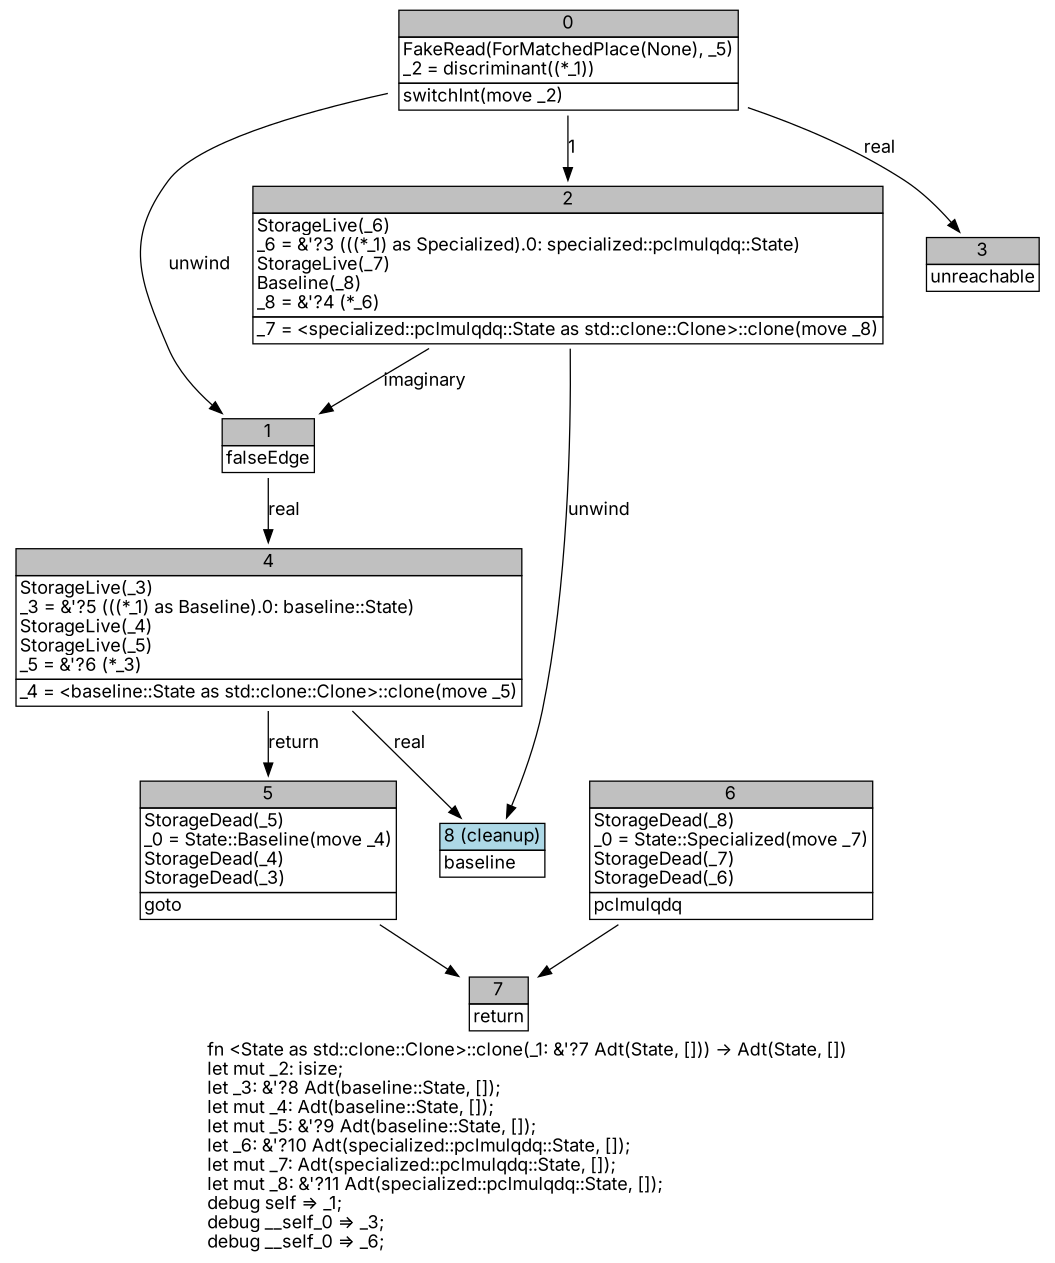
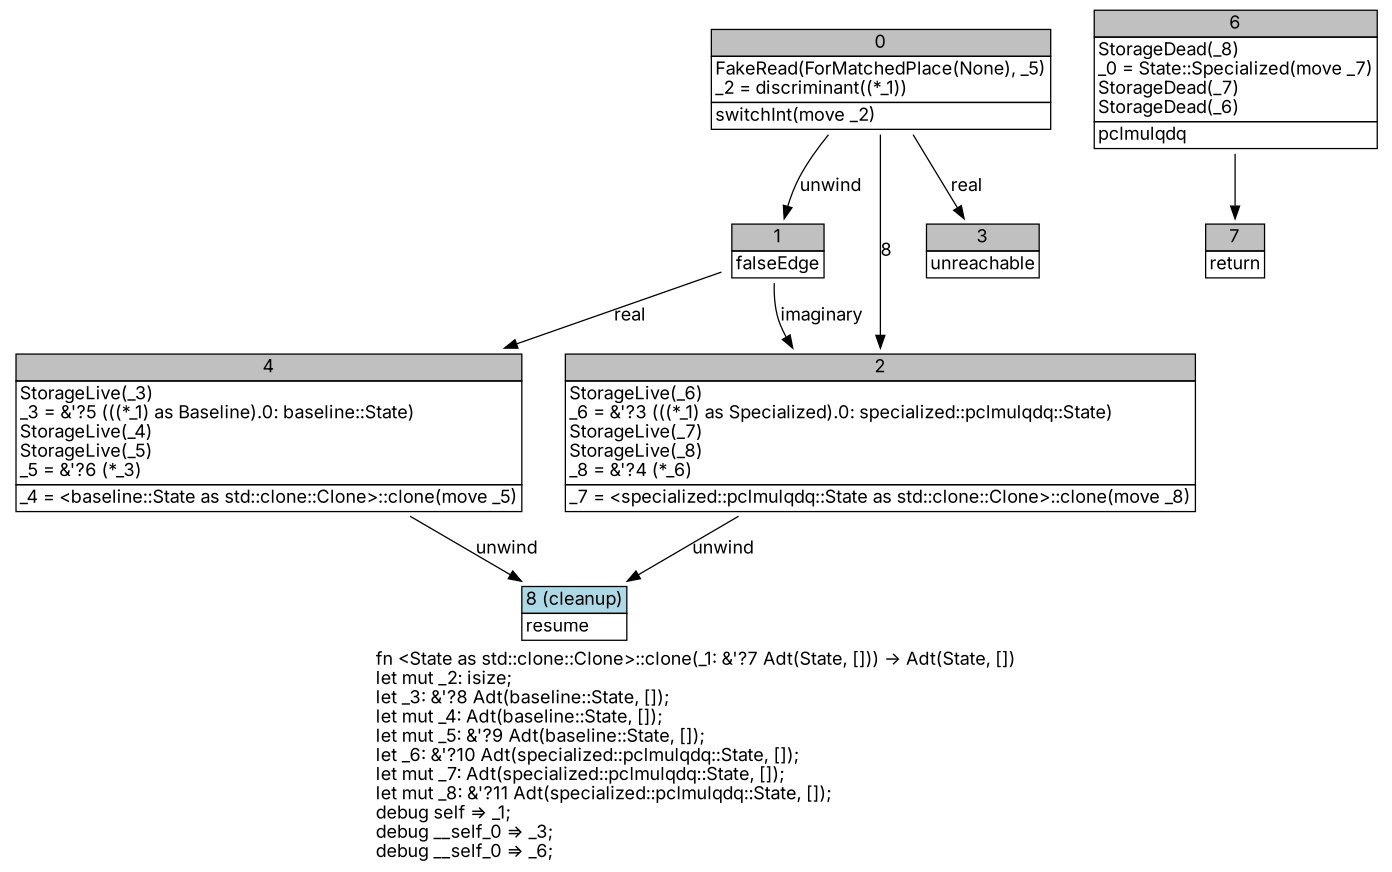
edge "0" -> "2": label "1" -> "8"
node "2": text "Baseline(_8)" -> "StorageLive(_8)"
edge "2" -> "1": reversed
edge "4" -> "8 (cleanup)": label "real" -> "unwind"
node "5": removed
node "8 (cleanup)": text "baseline" -> "resume"
